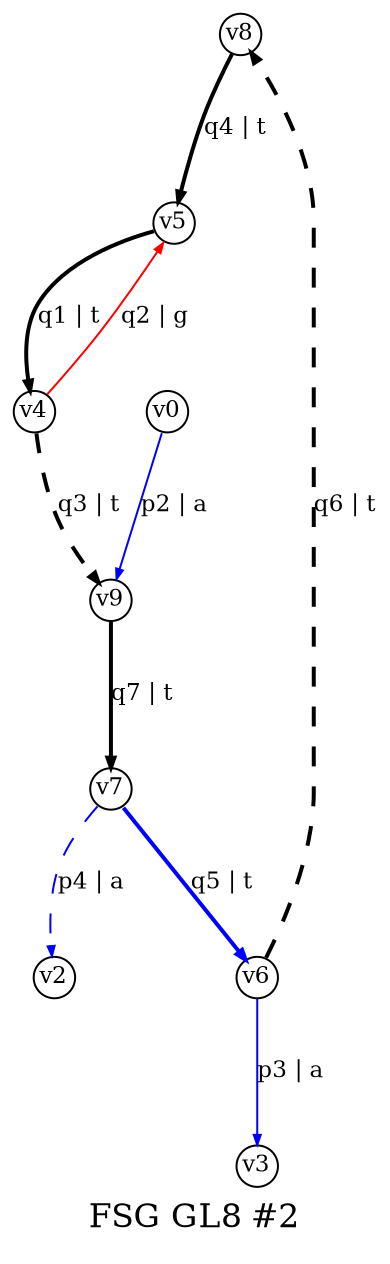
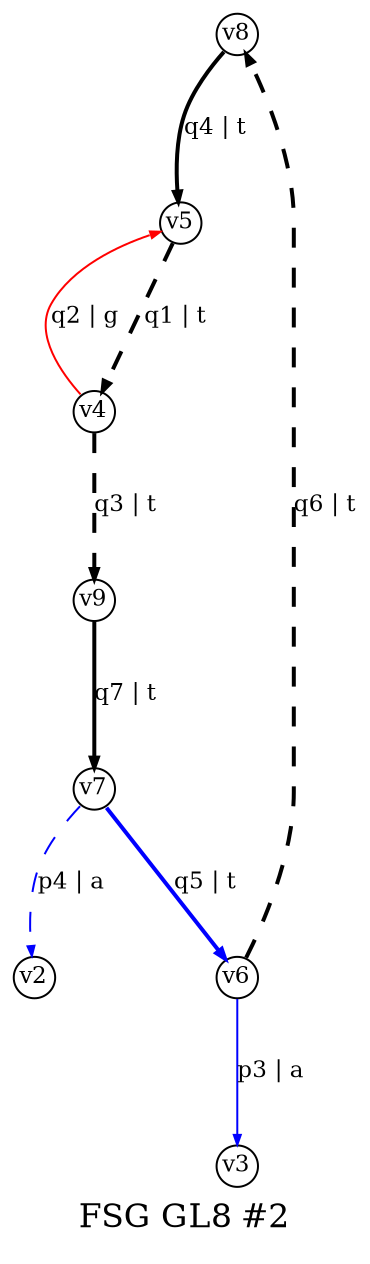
edge "v5" -> "v4": style solid -> dashed
node "v0": removed
